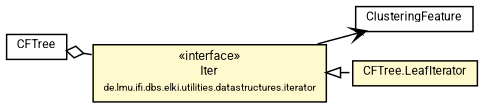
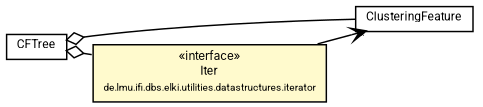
edge "ClusteringFeature" -> "CFTree": added
node "CFTree.LeafIterator": removed
